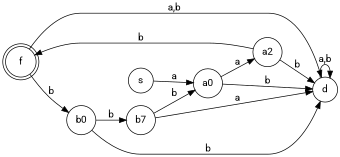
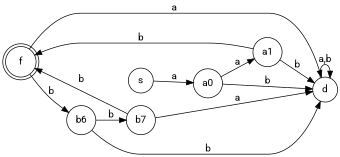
edge "f" -> "d": label "a,b" -> "a"
node "a2": label "a2" -> "a1"
edge "b7" -> "a0": now "b7" -> "f"
node "b0": label "b0" -> "b6"
